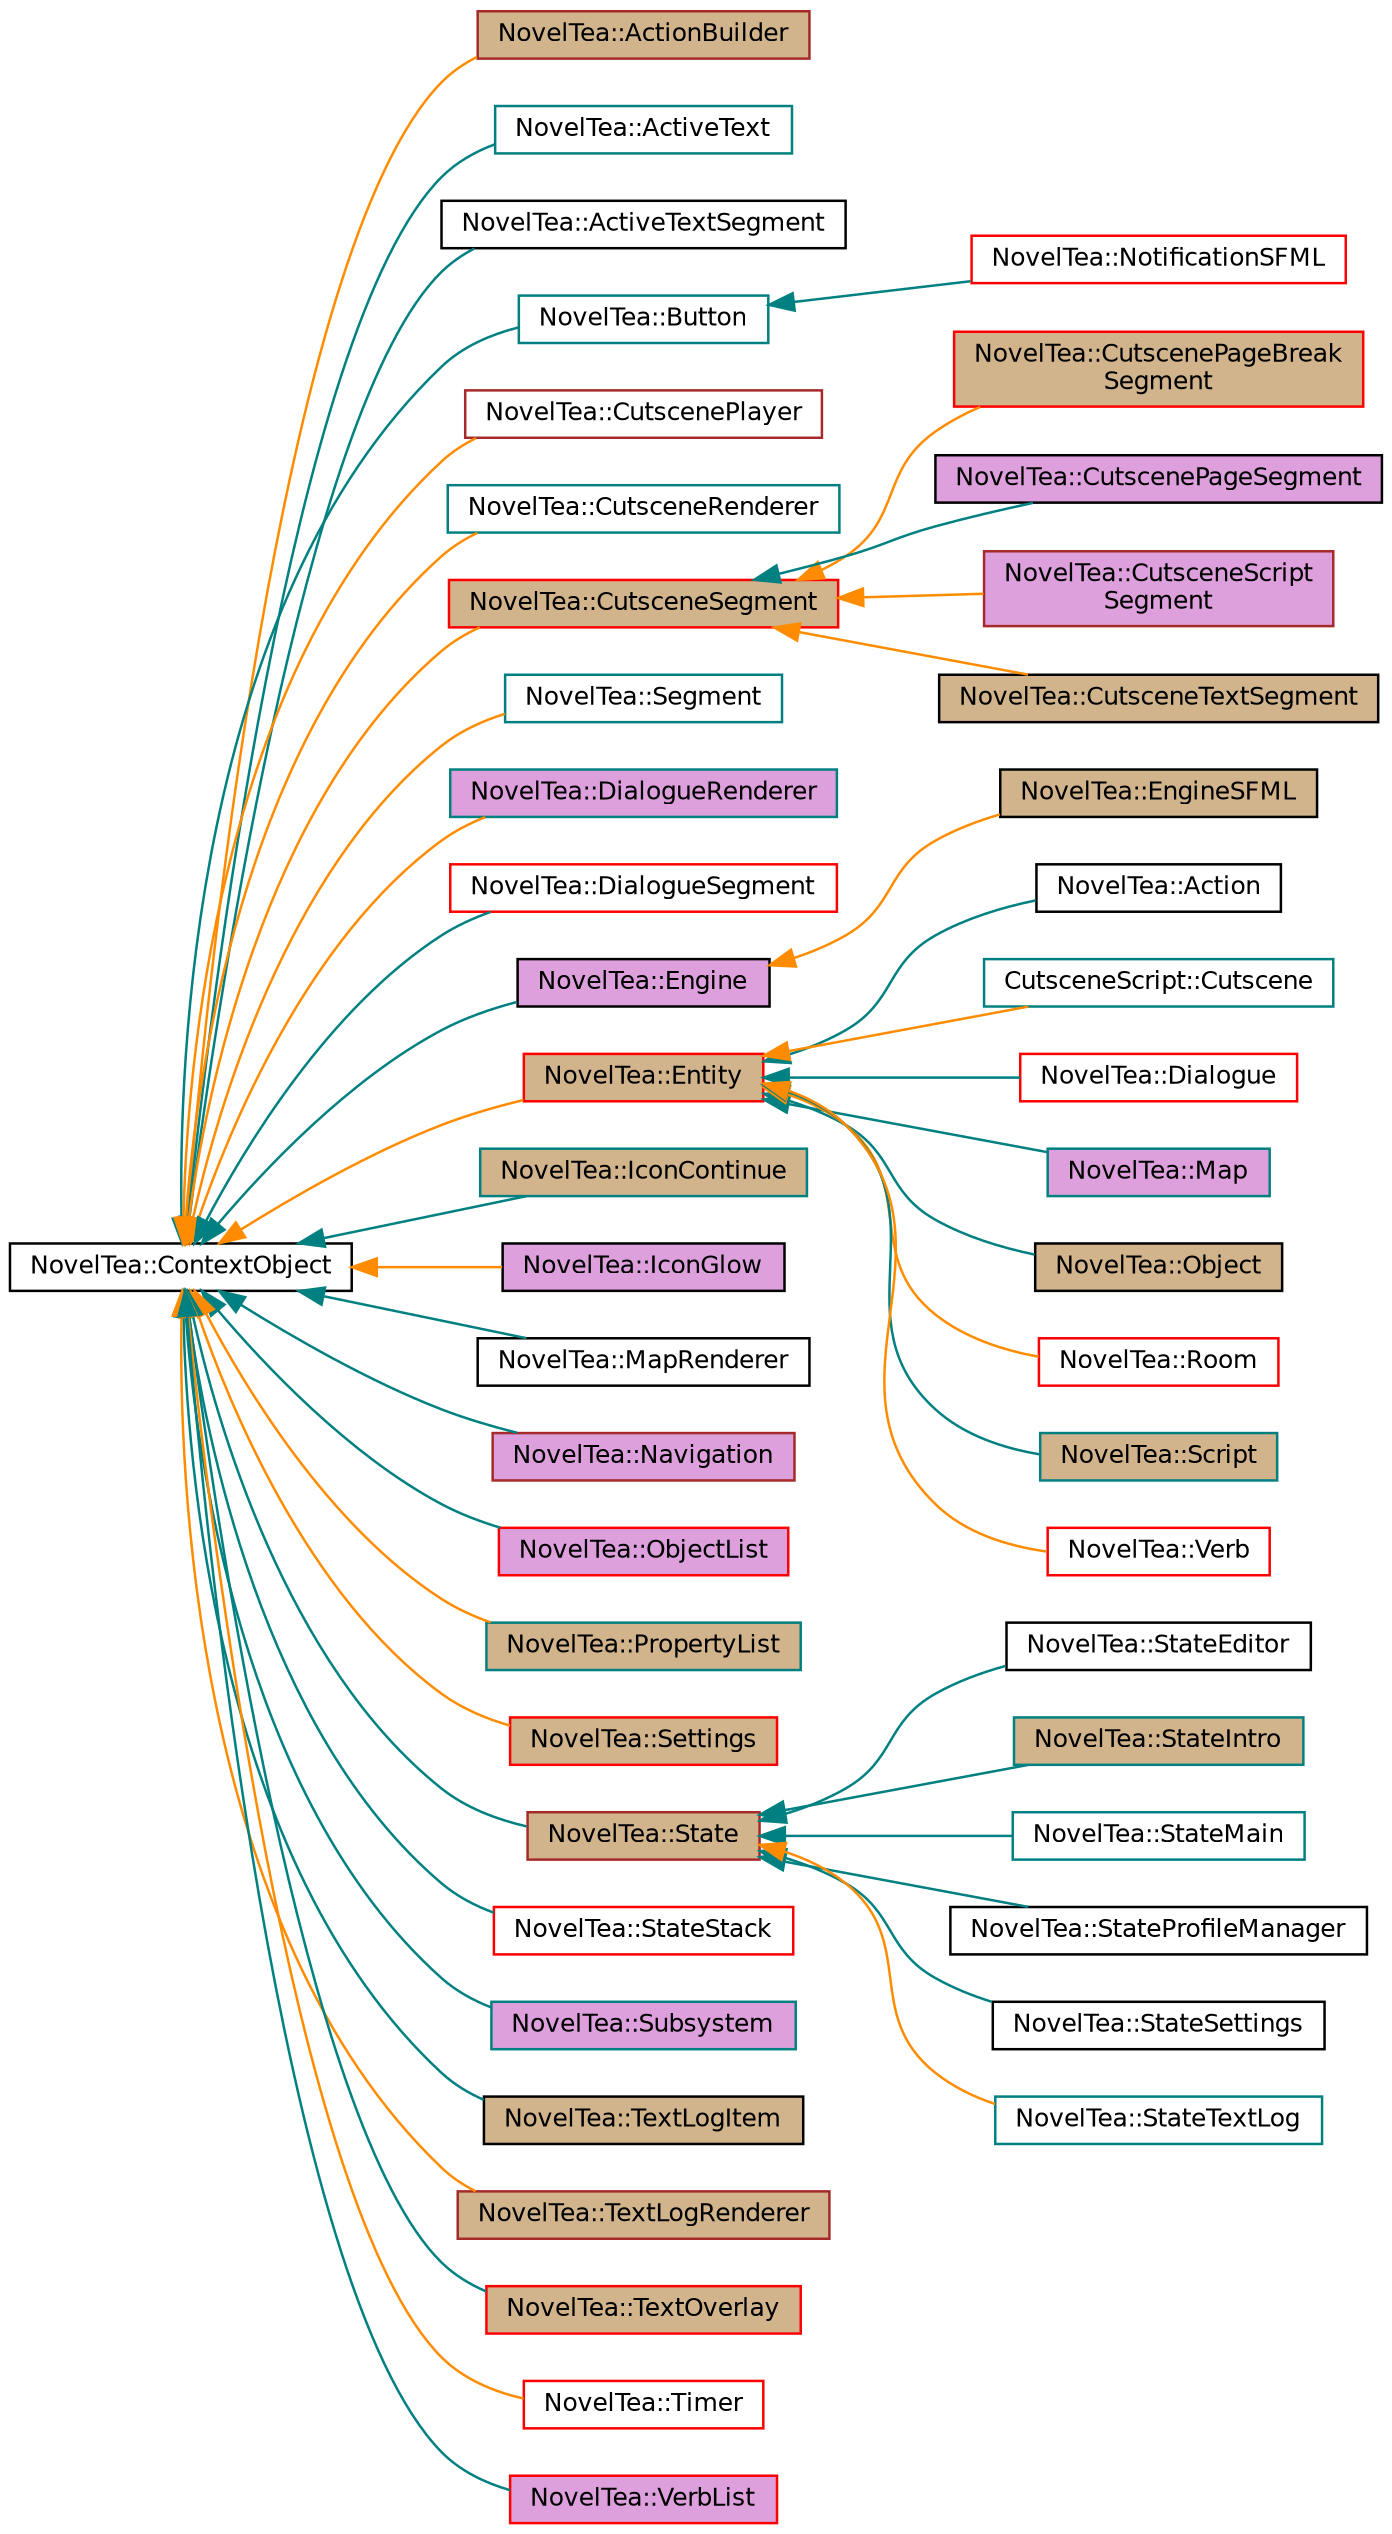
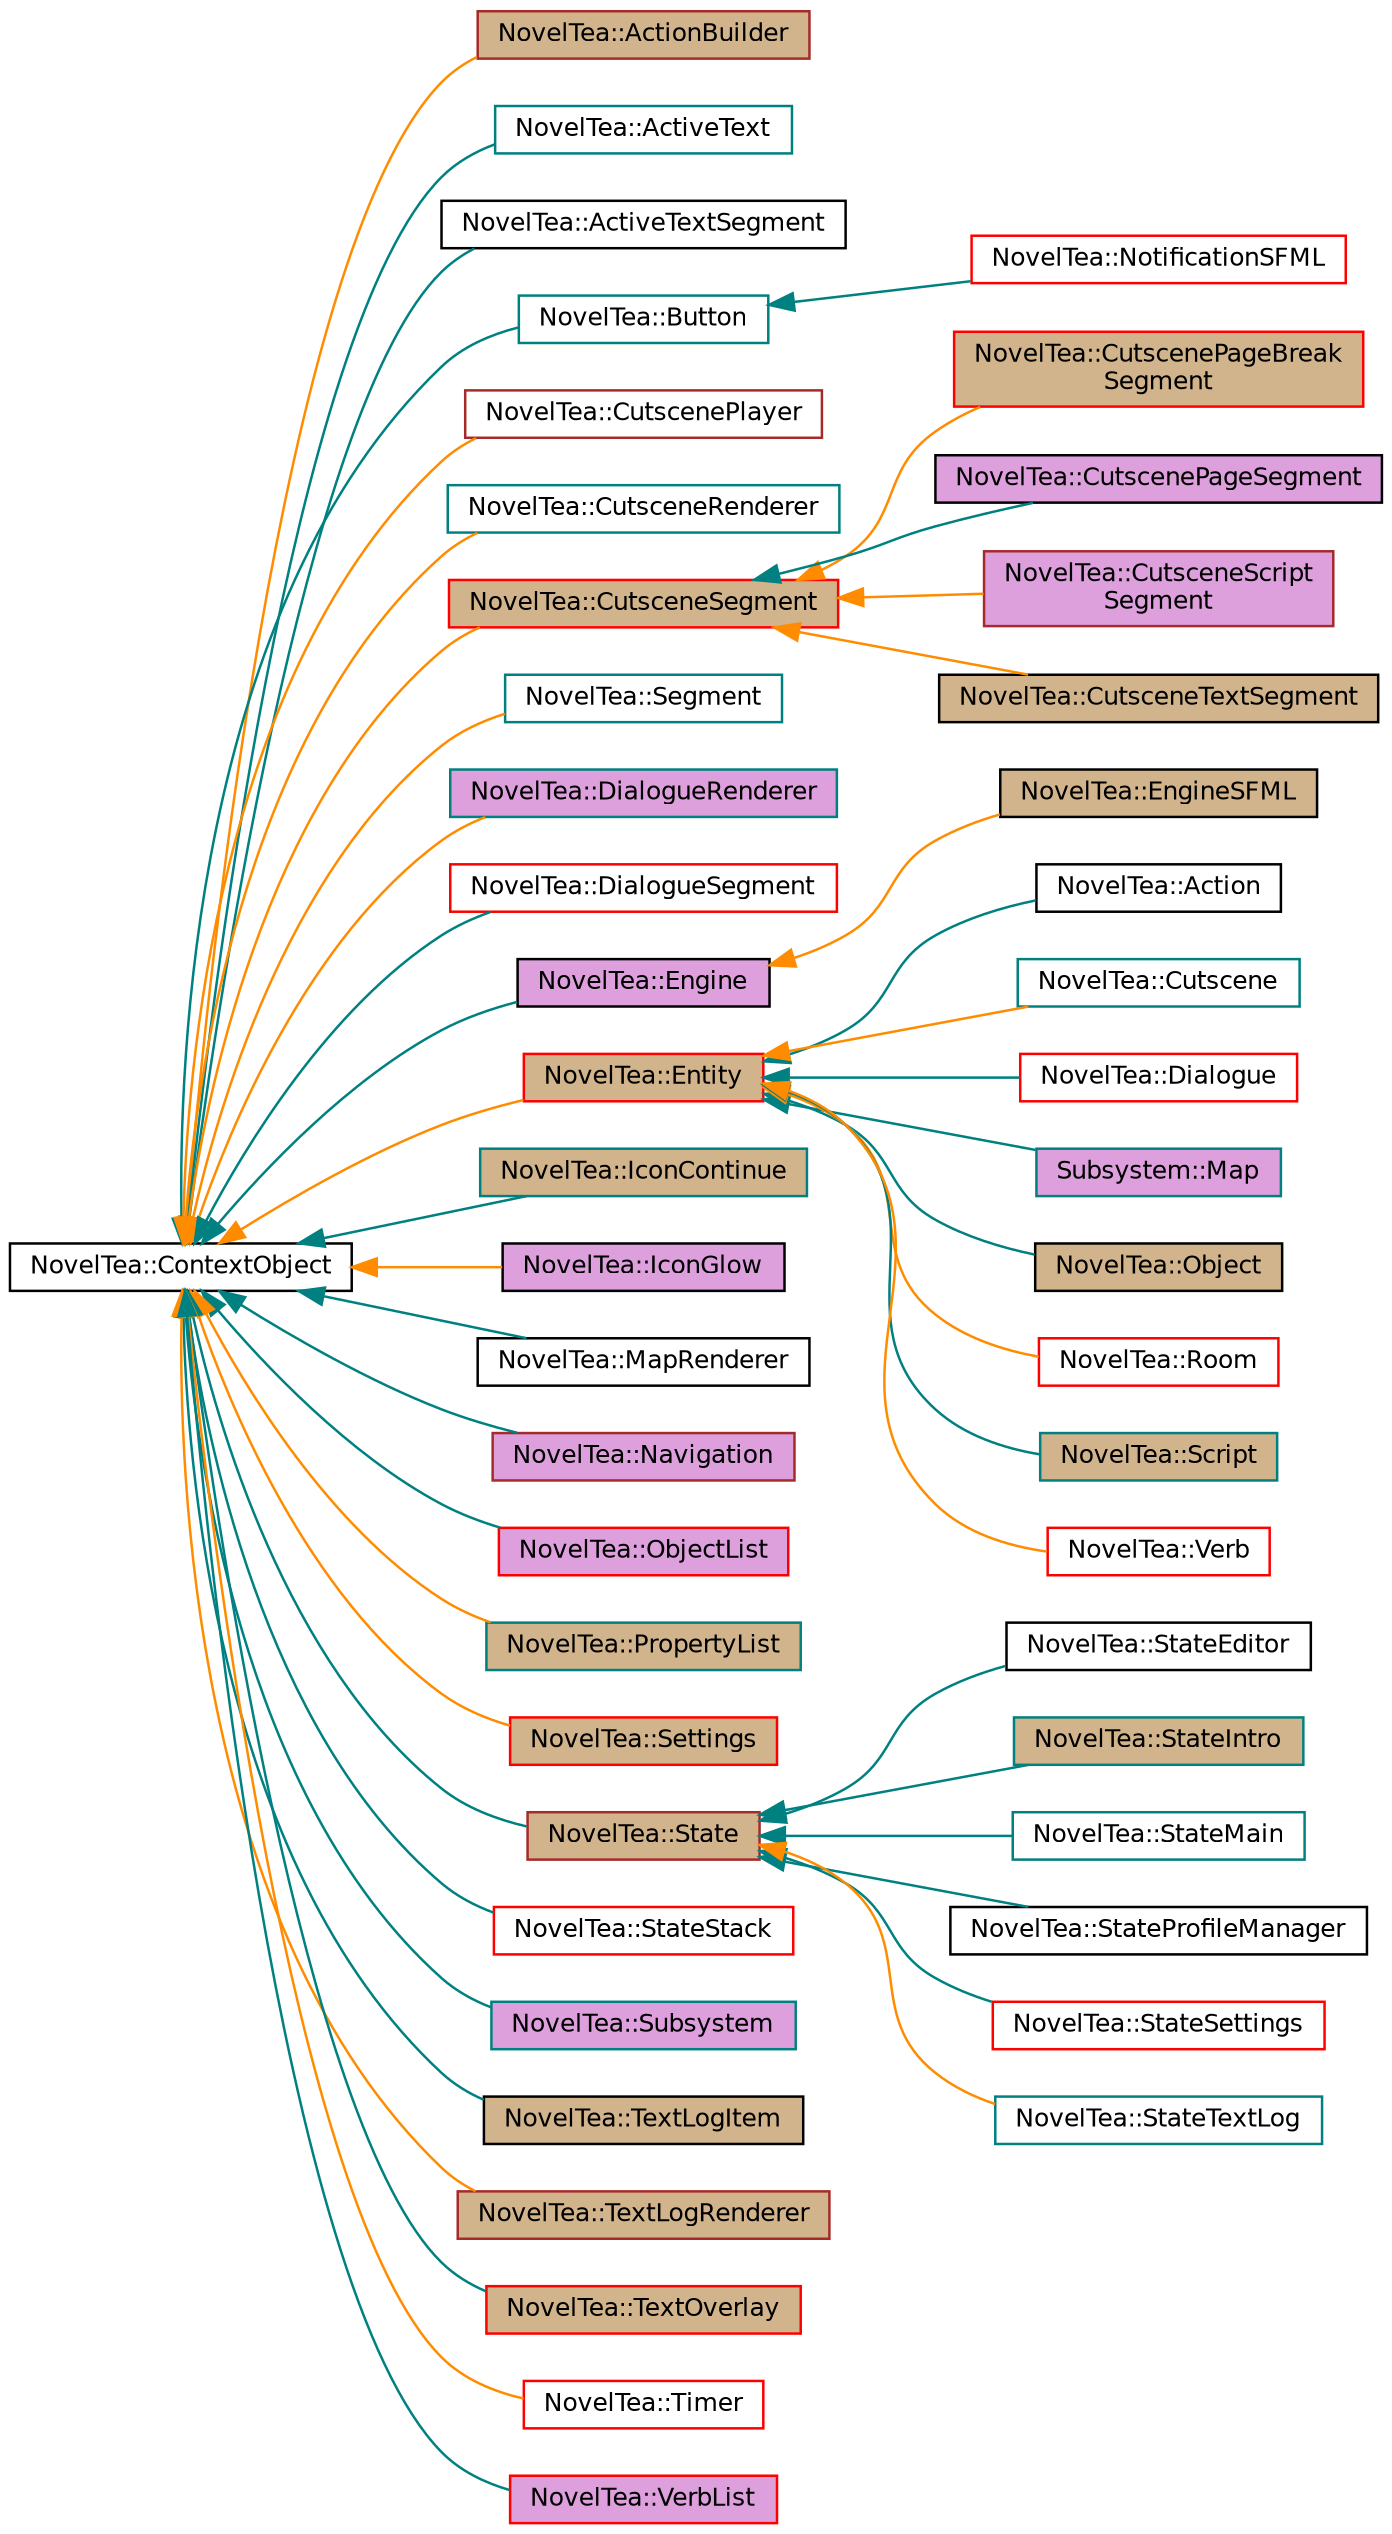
node "CutsceneScript::Cutscene": label "CutsceneScript::Cutscene" -> "NovelTea::Cutscene"
node "NovelTea::Map": label "NovelTea::Map" -> "Subsystem::Map"
node "NovelTea::StateSettings": color black -> red
